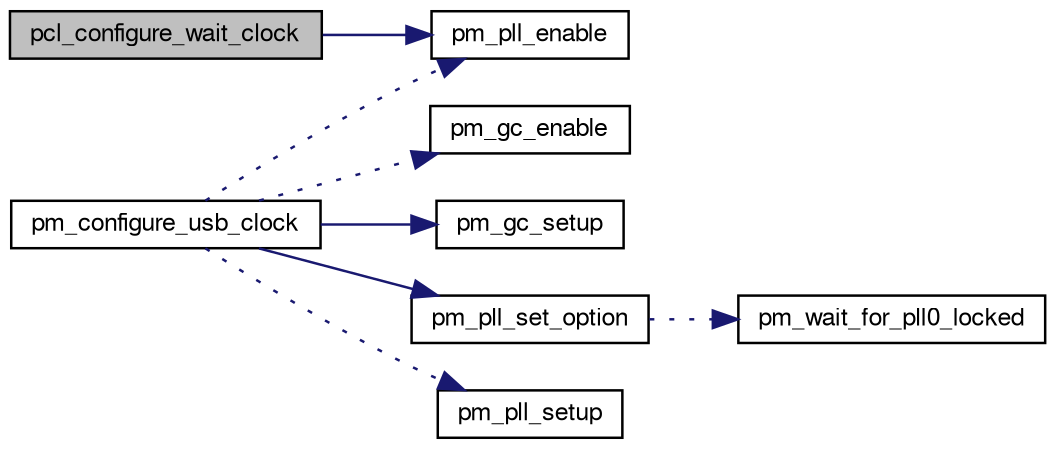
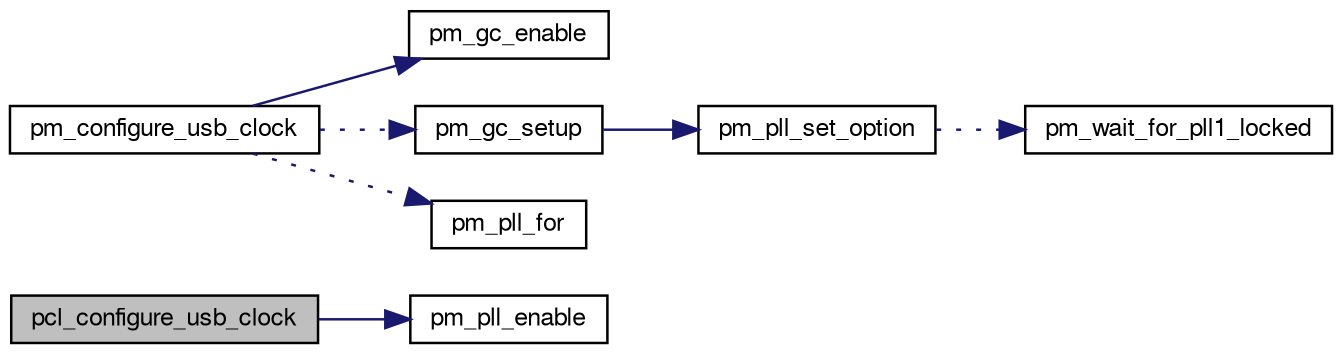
node "pcl_configure_wait_clock": label "pcl_configure_wait_clock" -> "pcl_configure_usb_clock"
edge "pm_configure_usb_clock" -> "pm_pll_enable": removed
edge "pm_configure_usb_clock" -> "pm_gc_enable": style dotted -> solid
edge "pm_configure_usb_clock" -> "pm_gc_setup": style solid -> dotted
edge "pm_configure_usb_clock" -> "pm_pll_set_option": now "pm_gc_setup" -> "pm_pll_set_option"
node "pm_wait_for_pll0_locked": label "pm_wait_for_pll0_locked" -> "pm_wait_for_pll1_locked"
node "pm_pll_setup": label "pm_pll_setup" -> "pm_pll_for"
